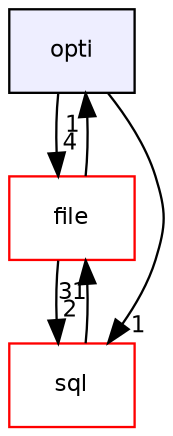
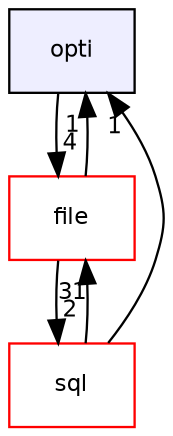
edge "opti" -> "sql": reversed
